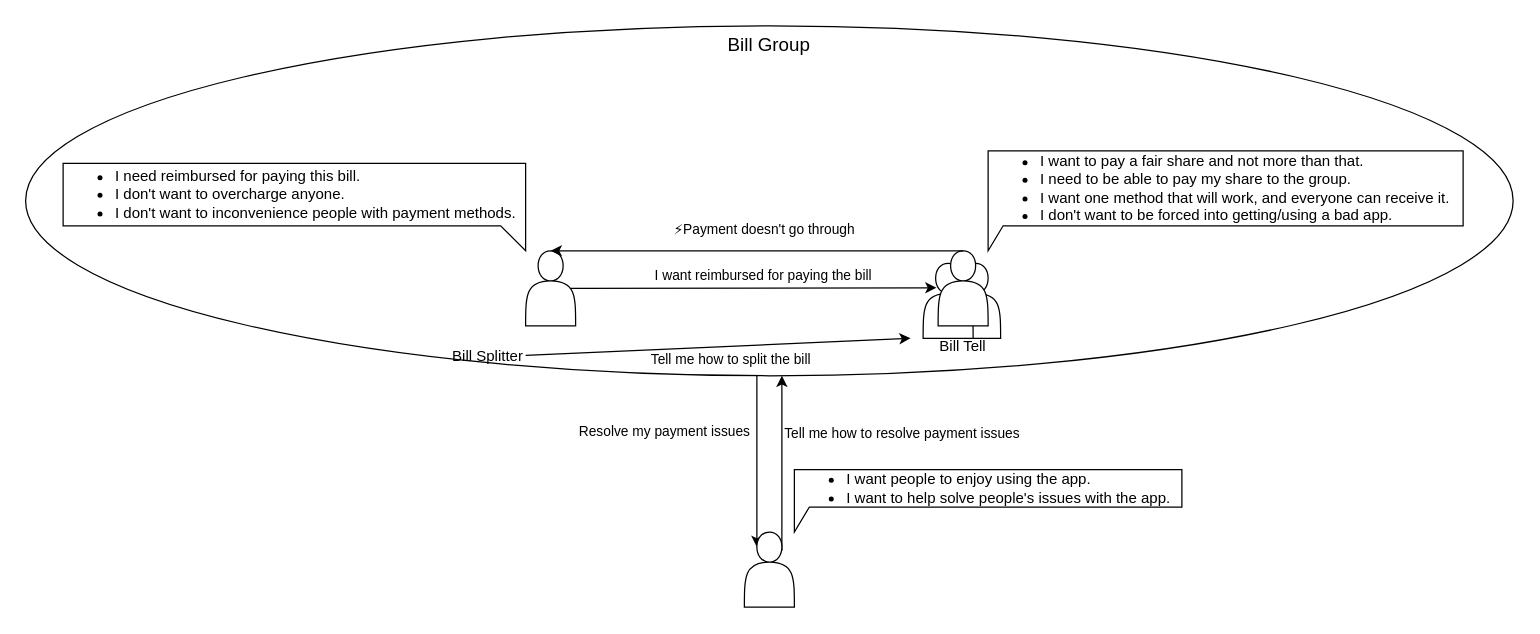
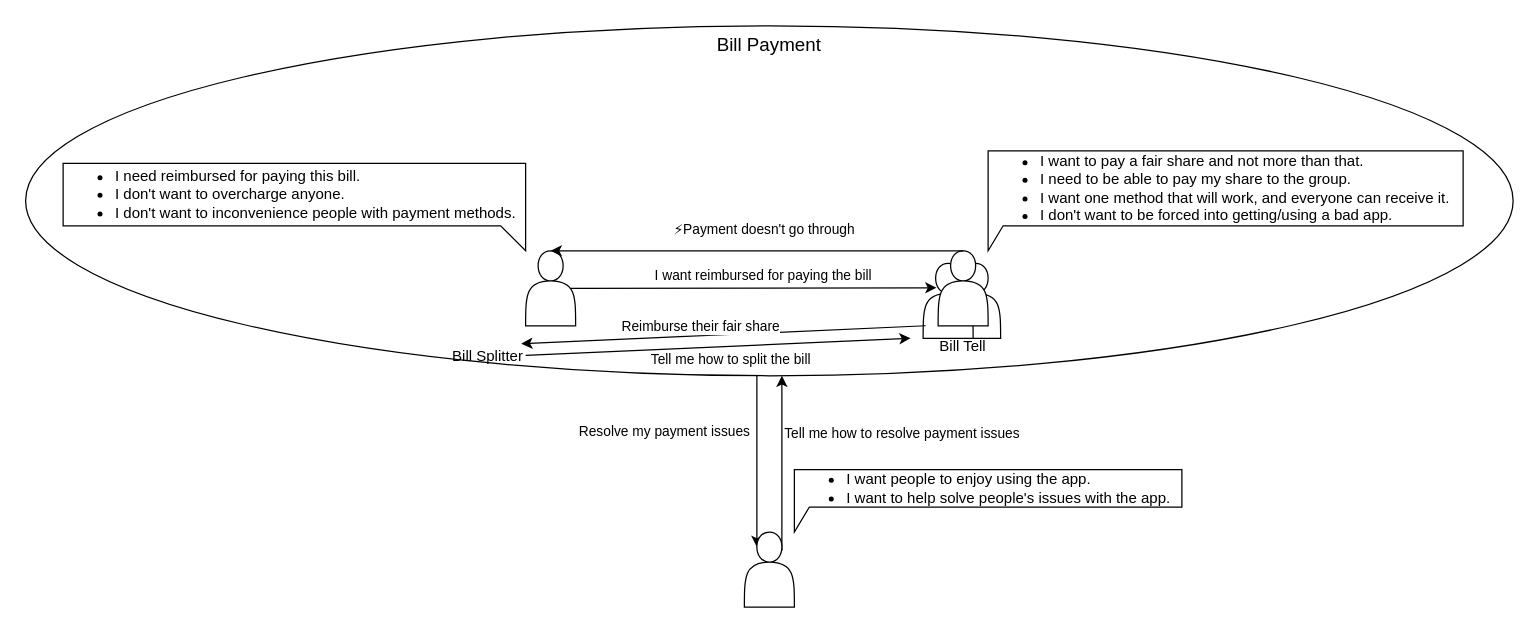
node "Bill Group": label "Bill Group" -> "Bill Payment"
edge "Bill Tell" -> "Bill Splitter": added, label "Reimburse their fair share"
